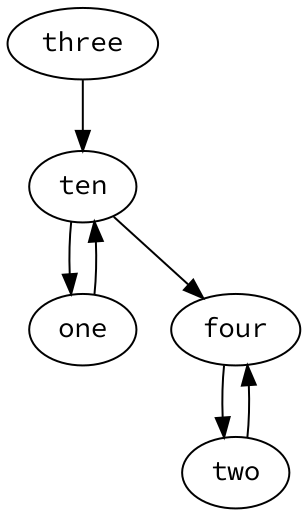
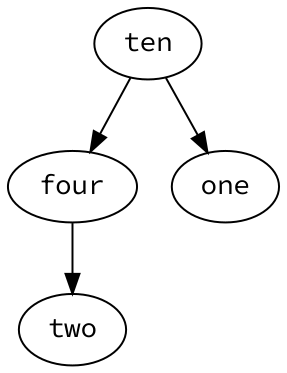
node "three": removed
edge "one" -> "ten": removed
edge "two" -> "four": removed
